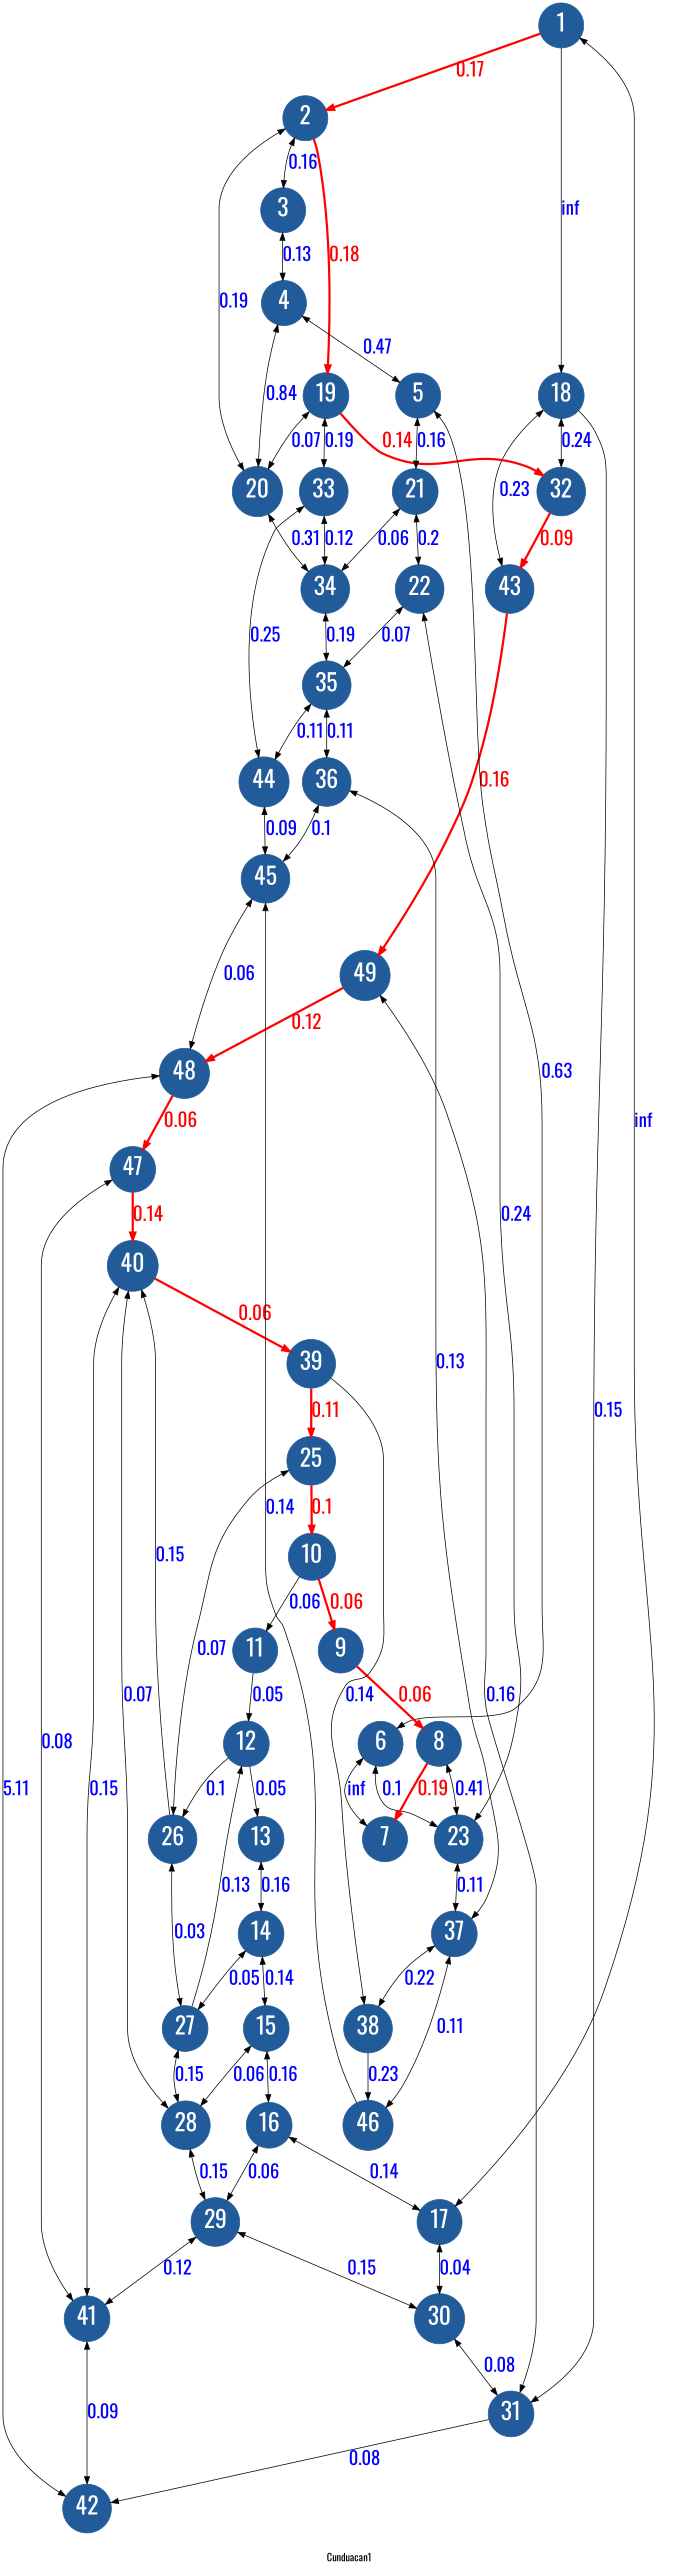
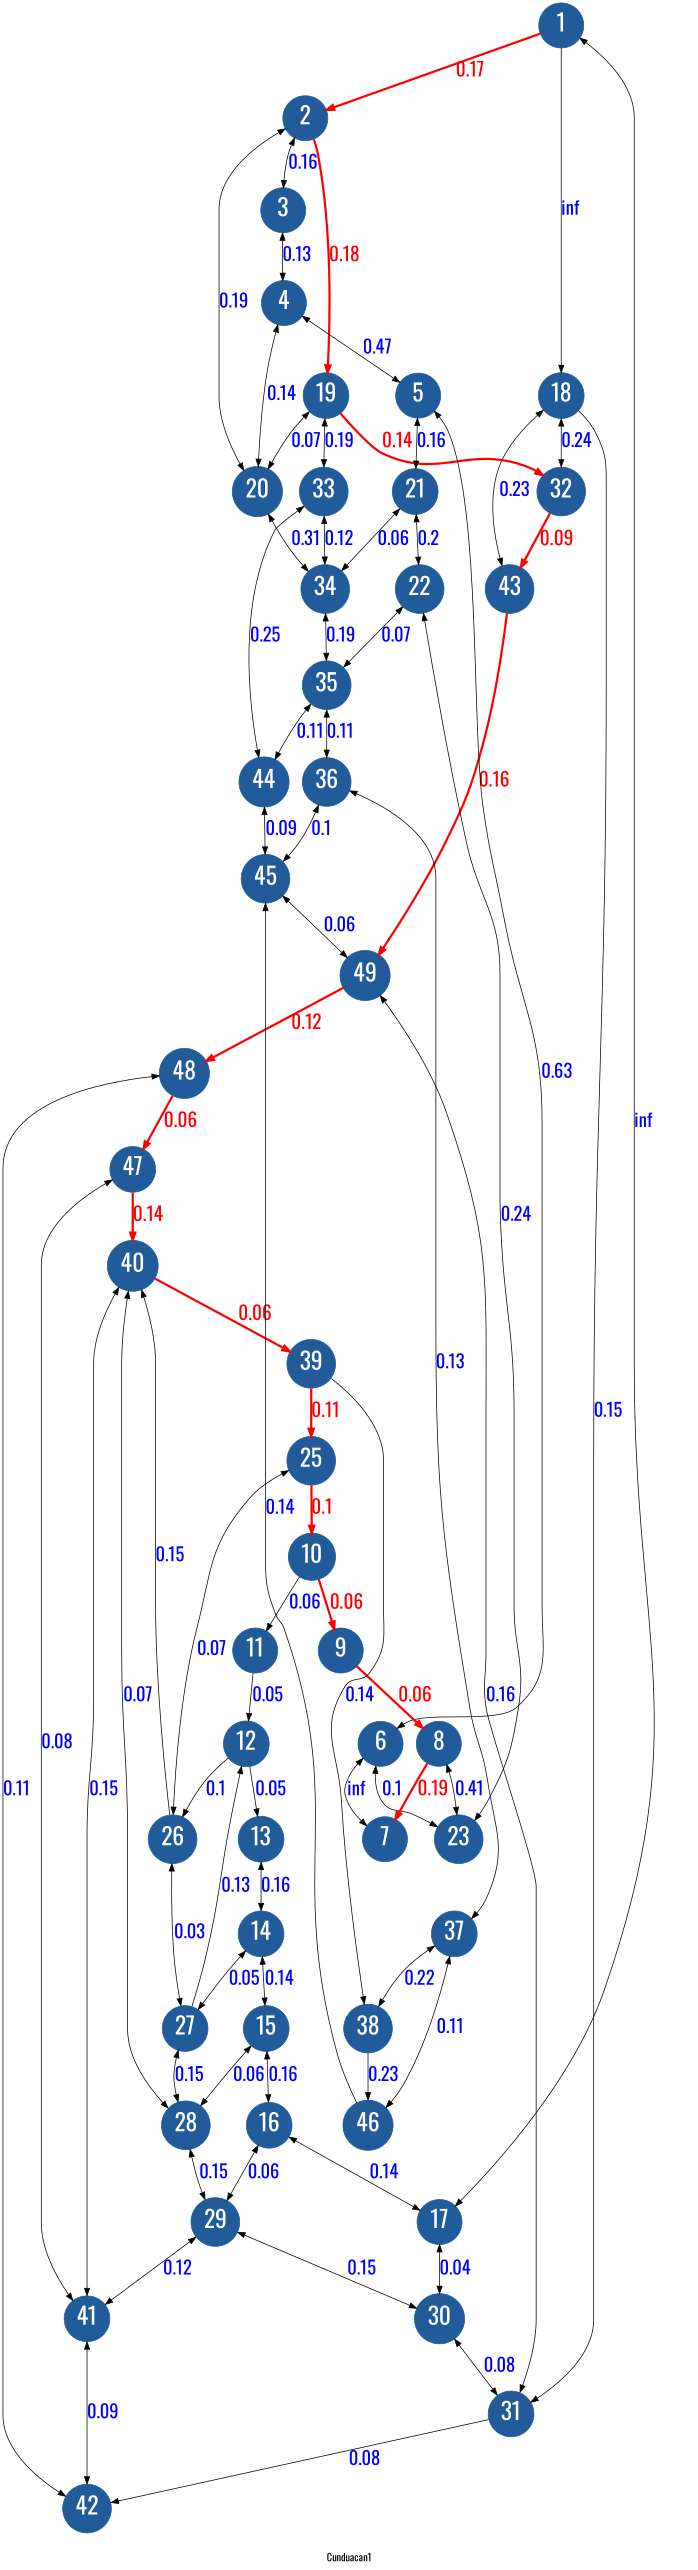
edge "4" -- "20": label "0.84" -> "0.14"
edge "45" -- "48": now "45" -- "49"
edge "48" -- "42": label "5.11" -> "0.11"
edge "23" -- "37": removed, label "0.11"
